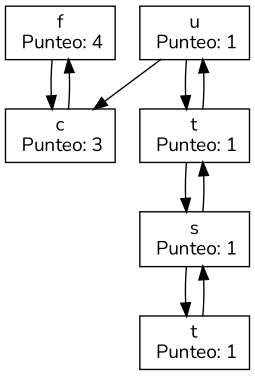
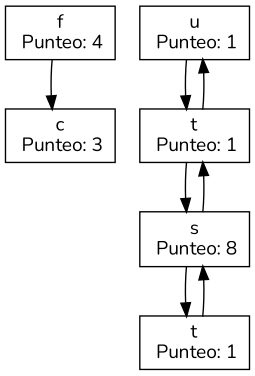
edge "u Punteo: 1" -> "c Punteo: 3": removed
edge "c Punteo: 3" -> "f Punteo: 4": removed
node "s Punteo: 1": label "s Punteo: 1" -> "s Punteo: 8"
